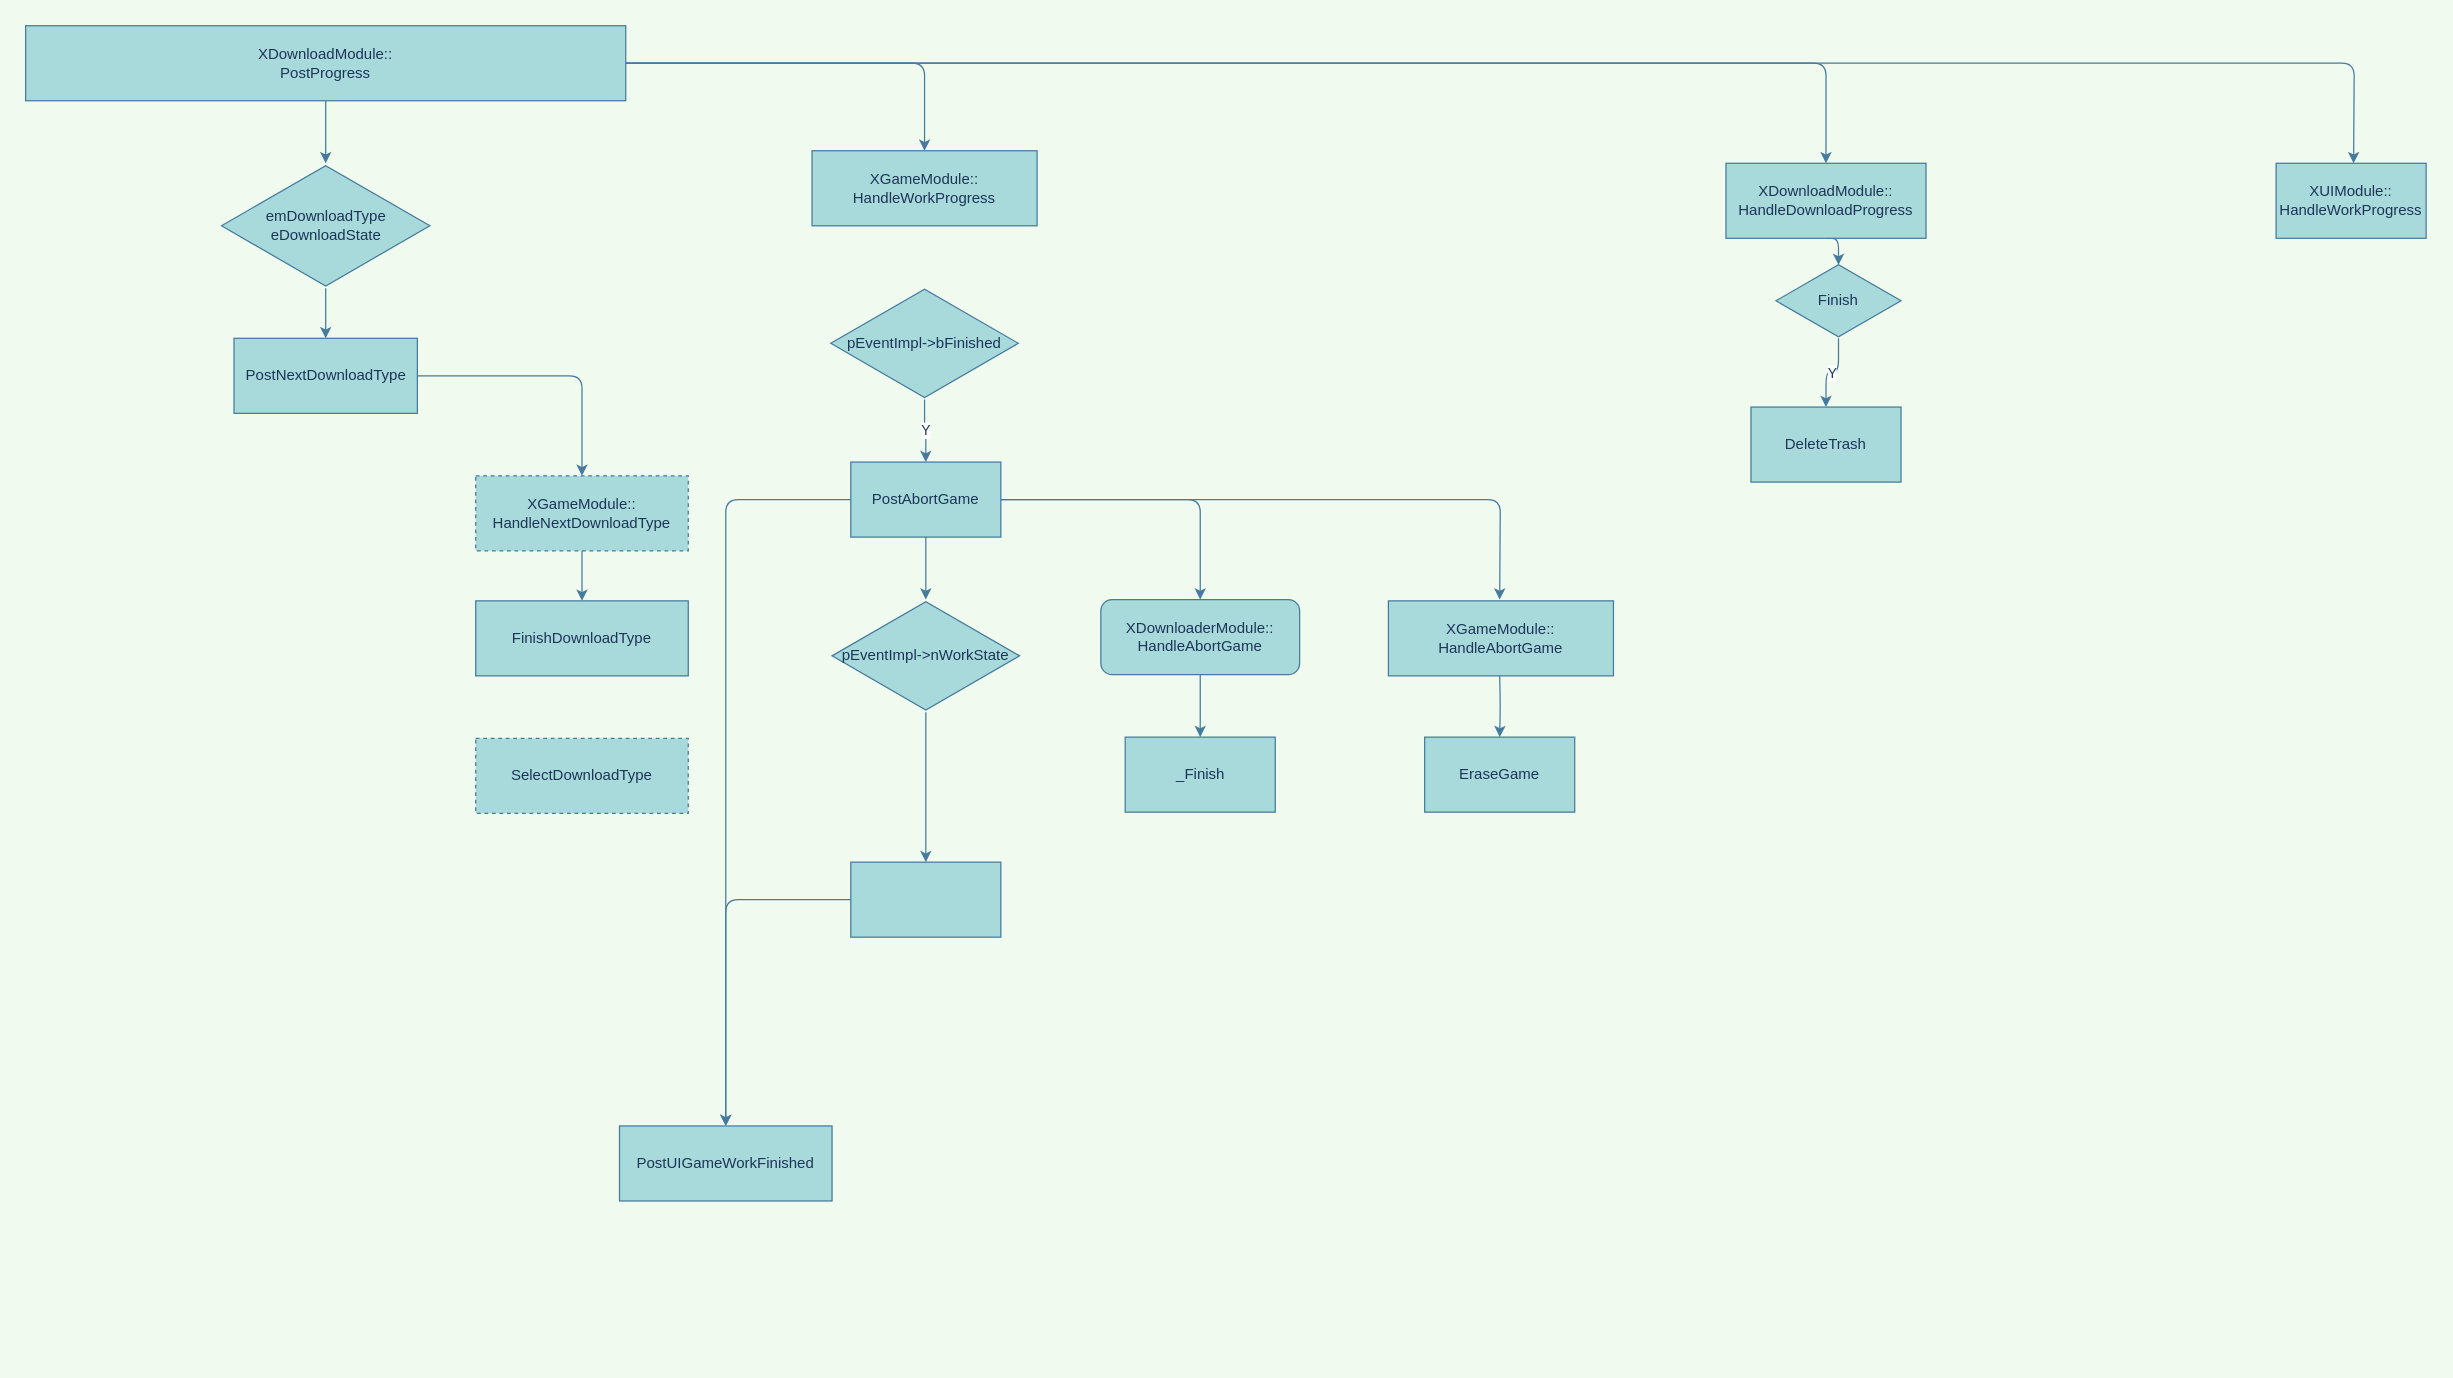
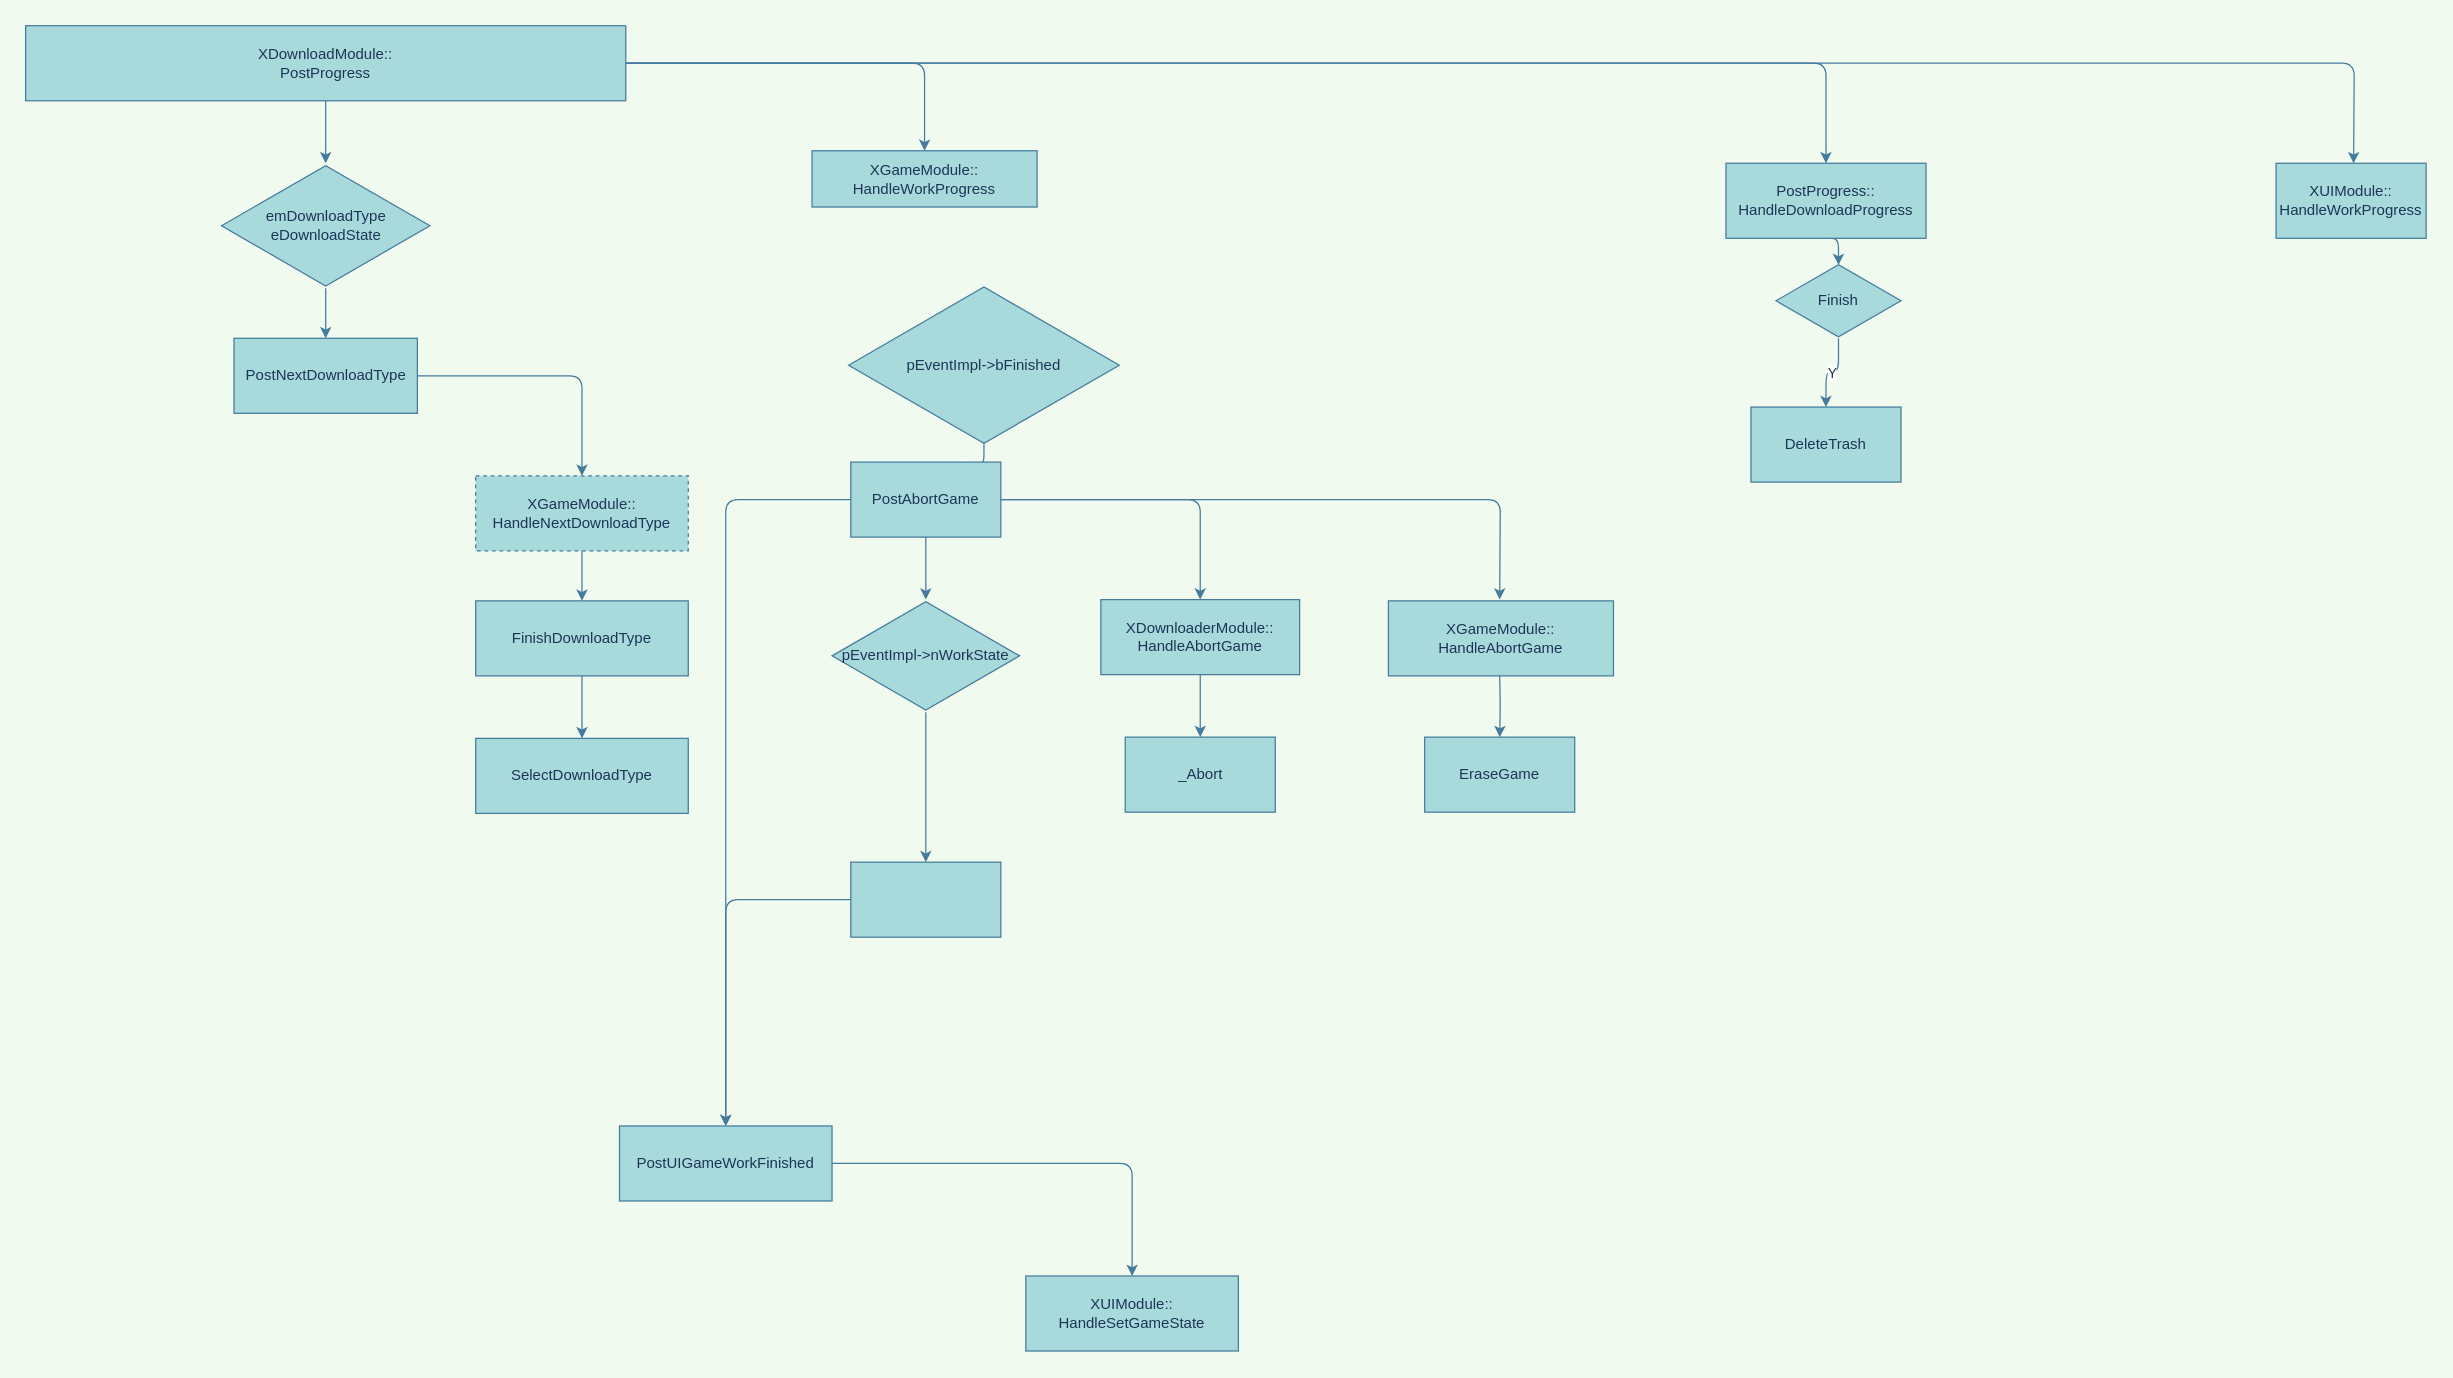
node "XGameModule:: HandleWorkProgress": size 225x75 -> 225x56
node "XDownloadModule:: HandleDownloadProgress": label "XDownloadModule:: HandleDownloadProgress" -> "PostProgress:: HandleDownloadProgress"
node "pEventImpl->bFinished": size 188x113 -> 306x156
node "XDownloaderModule:: HandleAbortGame": shape rounded rectangle -> rectangle
edge "FinishDownloadType" -> "SelectDownloadType": added
node "_Finish": label "_Finish" -> "_Abort"
node "SelectDownloadType": style dashed -> solid
edge "PostUIGameWorkFinished" -> "XUIModule:: HandleSetGameState": added
node "XUIModule:: HandleSetGameState": added
